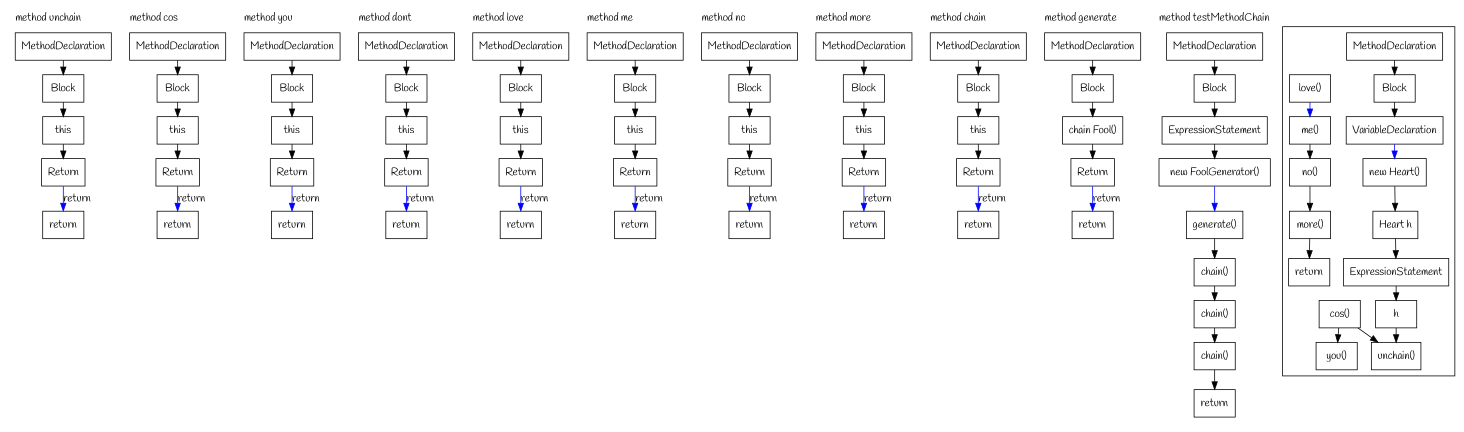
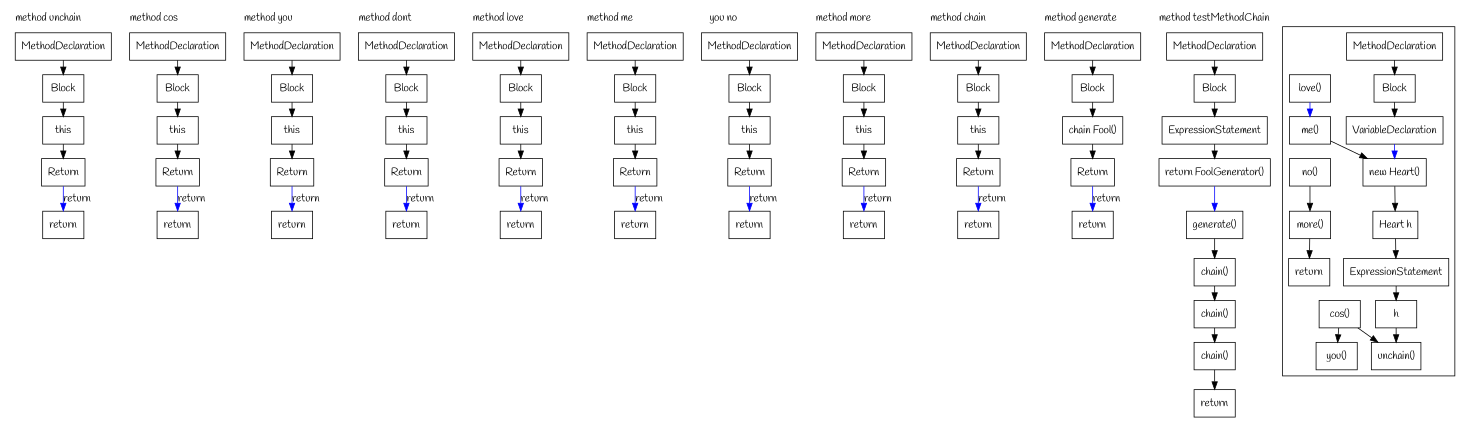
cluster "method no": label "method no" -> "you no"
edge "me()" -> "no()": now "me()" -> "new Heart()"
node "new FoolGenerator()": label "new FoolGenerator()" -> "return FoolGenerator()"
